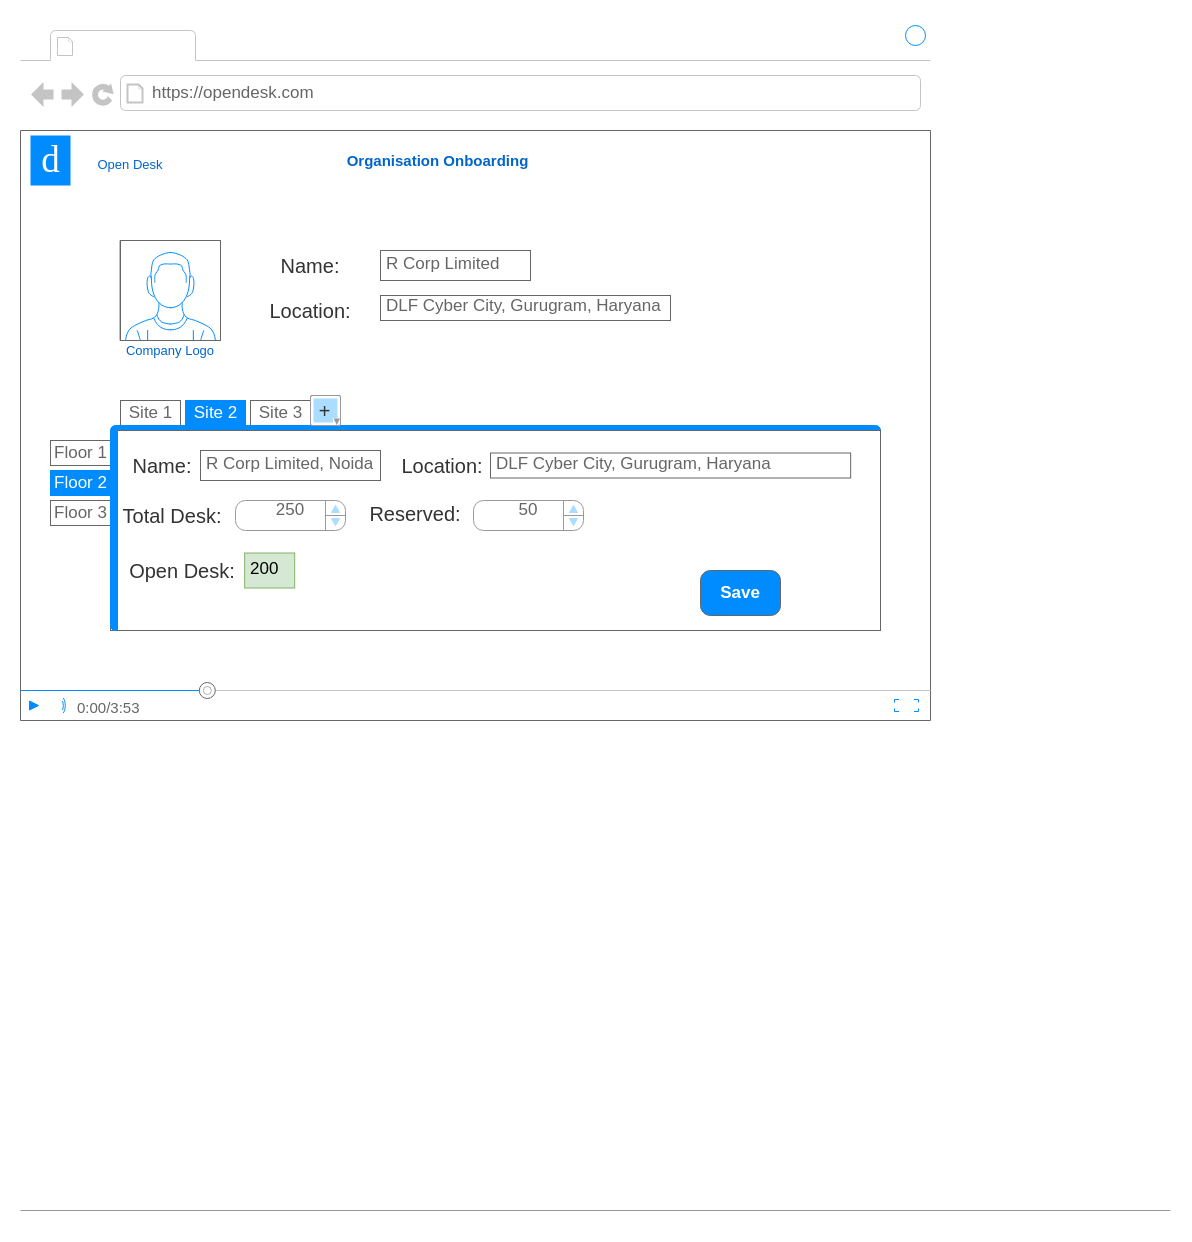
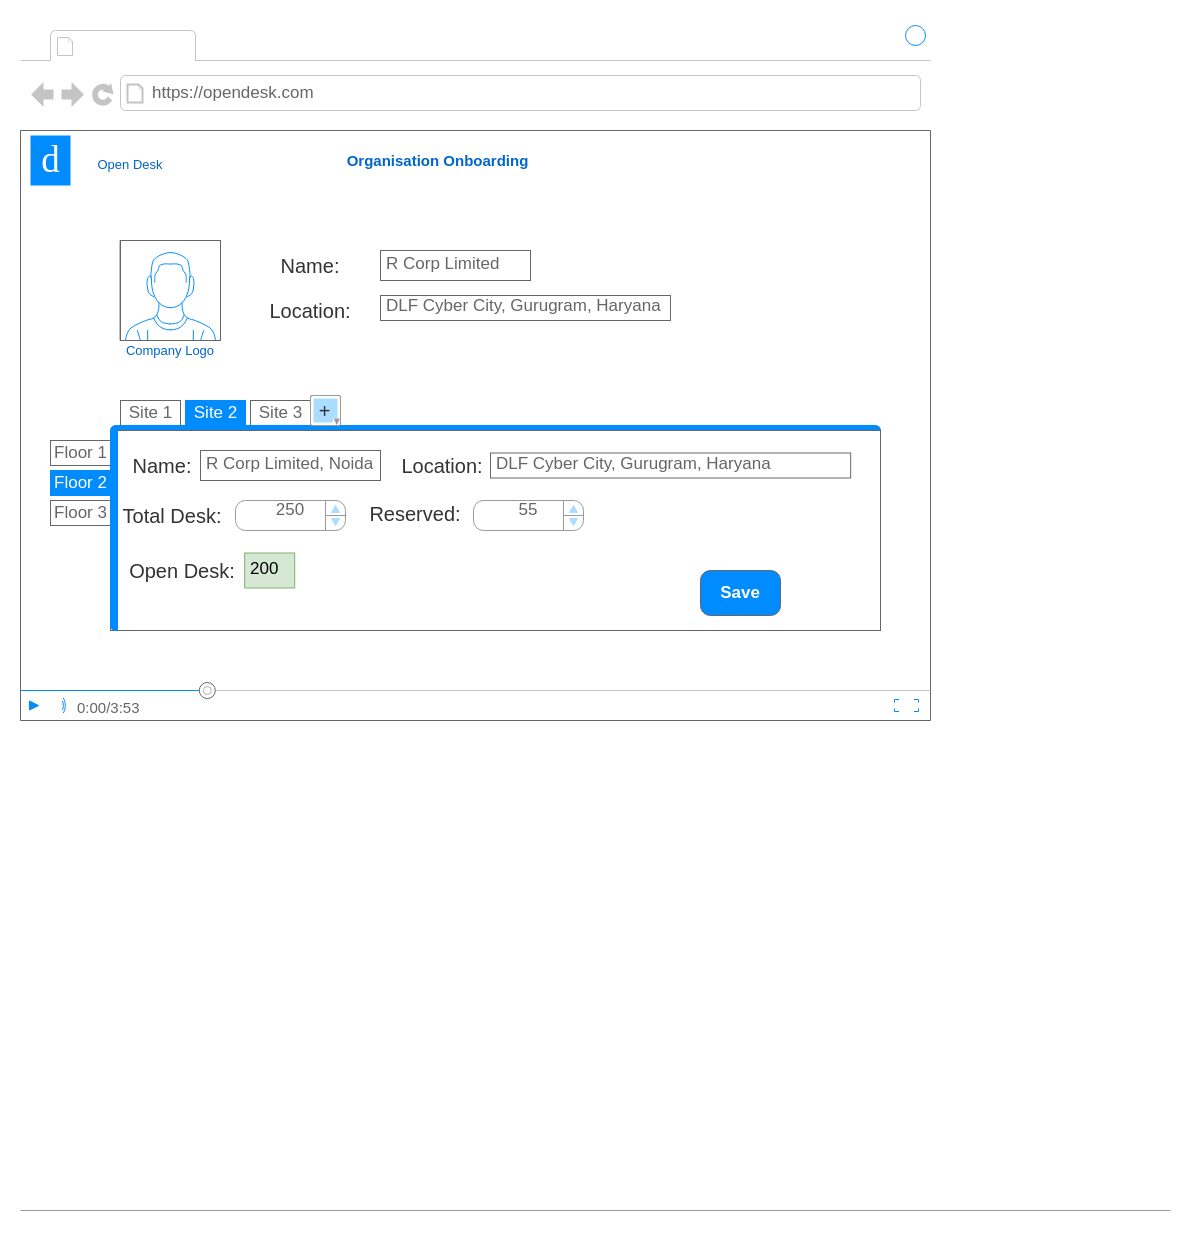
node "50": label "50" -> "55"
